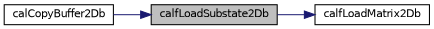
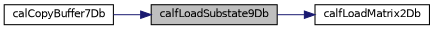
node "calCopyBuffer2Db": label "calCopyBuffer2Db" -> "calCopyBuffer7Db"
node "calfLoadSubstate2Db": label "calfLoadSubstate2Db" -> "calfLoadSubstate9Db"
